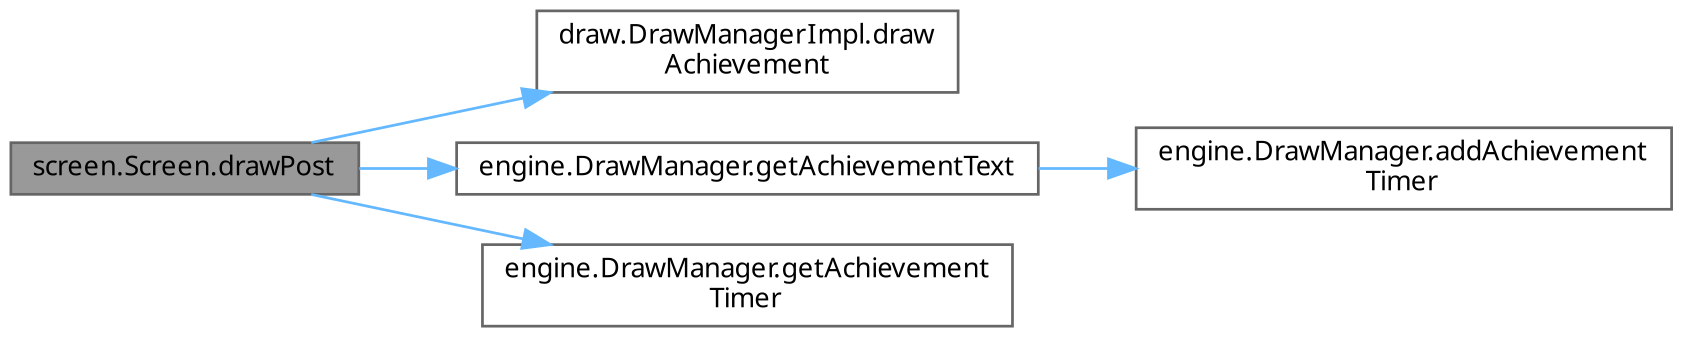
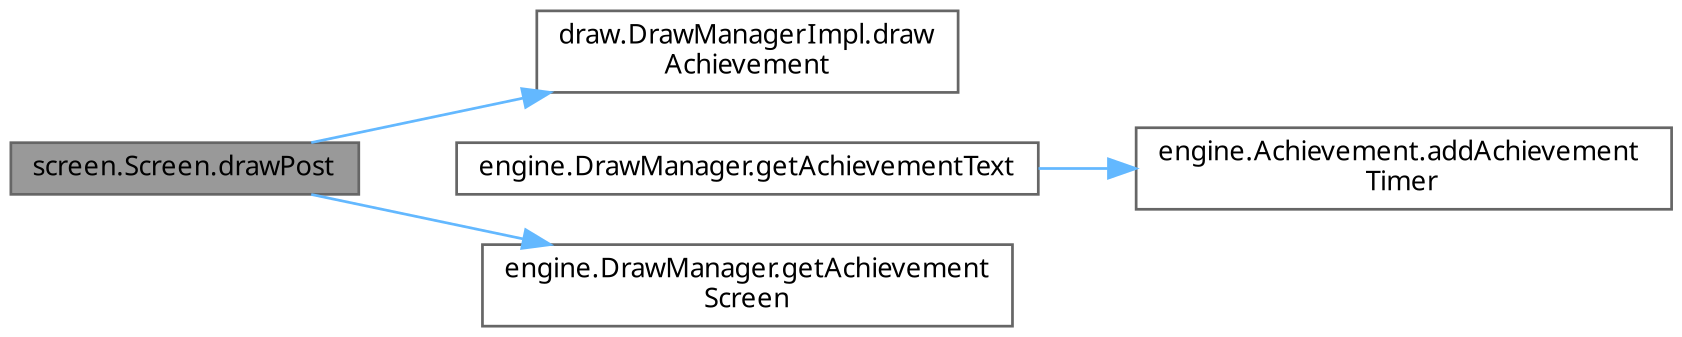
edge "screen.Screen.drawPost" -> "engine.DrawManager.getAchievementText": removed
node "engine.DrawManager.addAchievement Timer": label "engine.DrawManager.addAchievement Timer" -> "engine.Achievement.addAchievement Timer"
node "engine.DrawManager.getAchievement Timer": label "engine.DrawManager.getAchievement Timer" -> "engine.DrawManager.getAchievement Screen"
